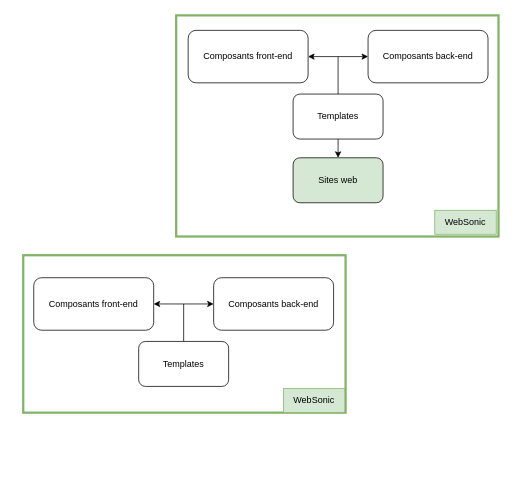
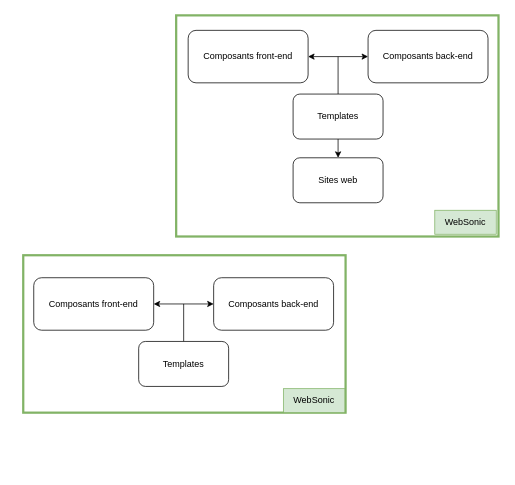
node "Sites web": fillcolor #d5e8d4 -> #ffffff
